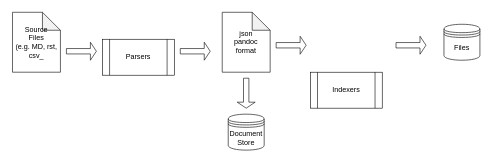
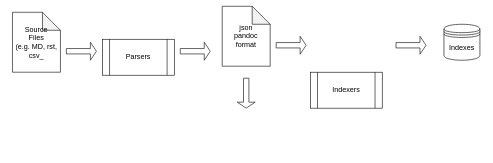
node "json pandoc format": moved (246, 42) -> (246, 36)
node "Files": label "Files" -> "Indexes"
node "Document Store": removed
